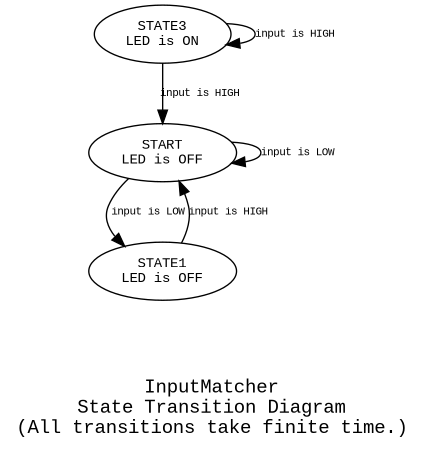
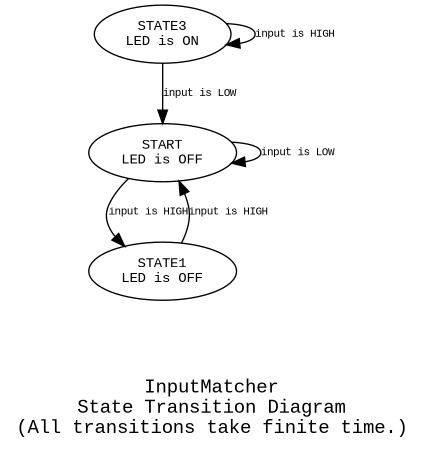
edge "STATE3 LED is ON" -> "START LED is OFF": label "input is HIGH" -> "input is LOW"
edge "START LED is OFF" -> "STATE1 LED is OFF": label "input is LOW" -> "input is HIGH"
